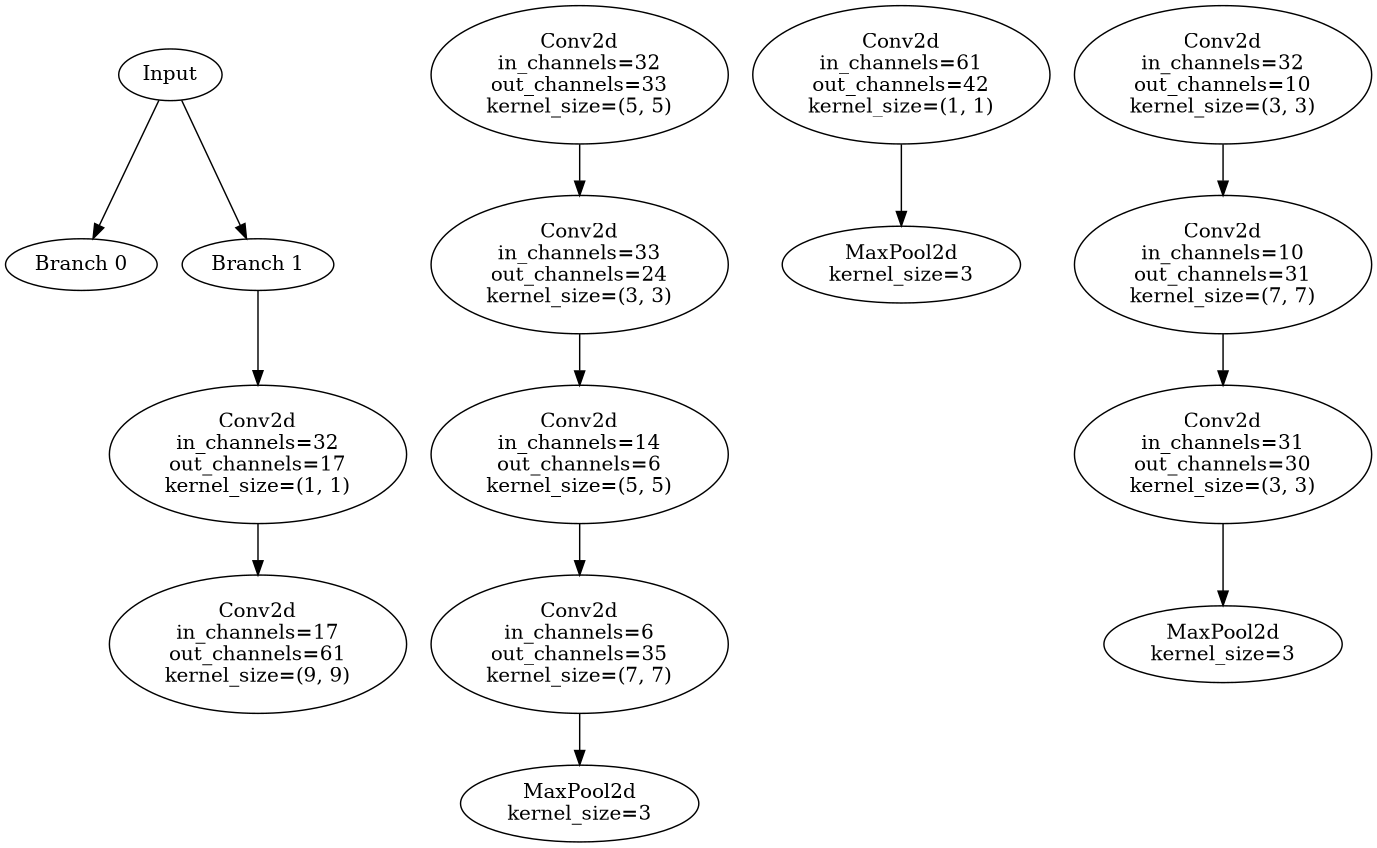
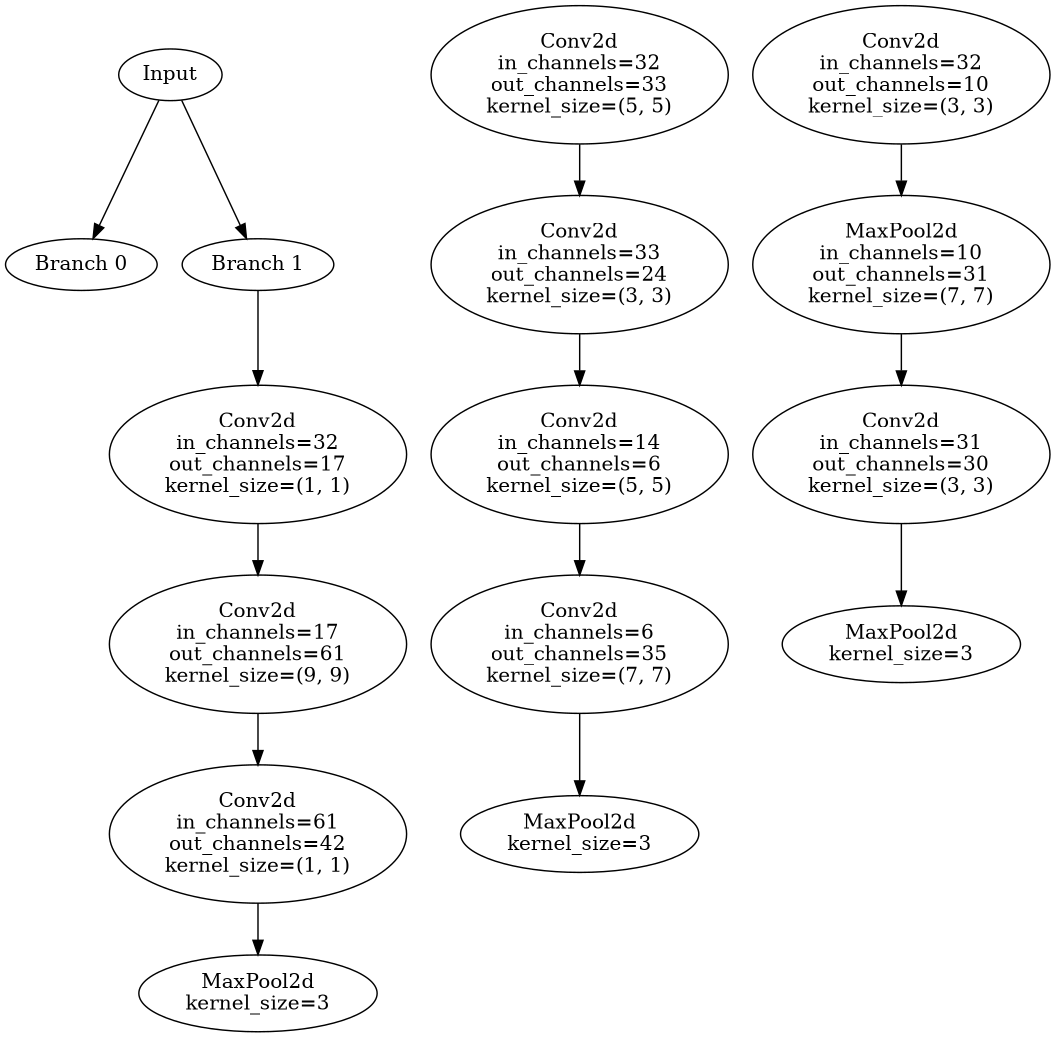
node "Conv2d in_channels=10 out_channels=31 kernel_size=(7, 7)": label "Conv2d in_channels=10 out_channels=31 kernel_size=(7, 7)" -> "MaxPool2d in_channels=10 out_channels=31 kernel_size=(7, 7)"
edge "Conv2d in_channels=17 out_channels=61 kernel_size=(9, 9)" -> "Conv2d in_channels=61 out_channels=42 kernel_size=(1, 1)": added
